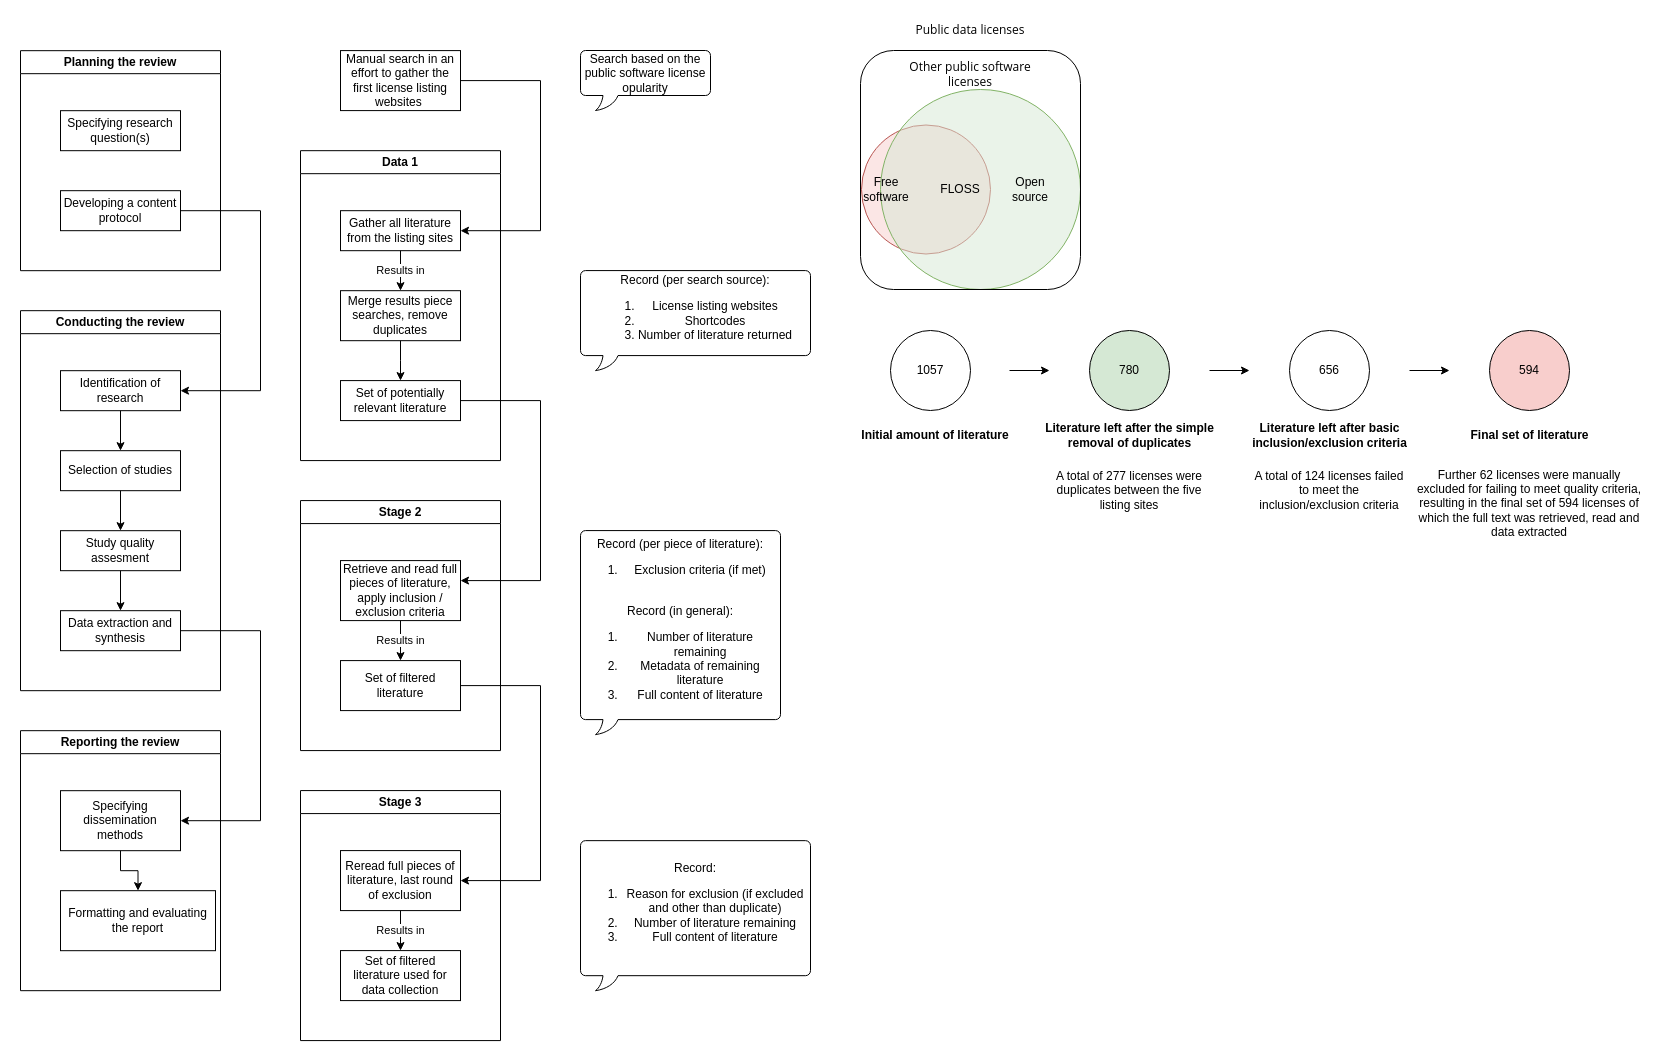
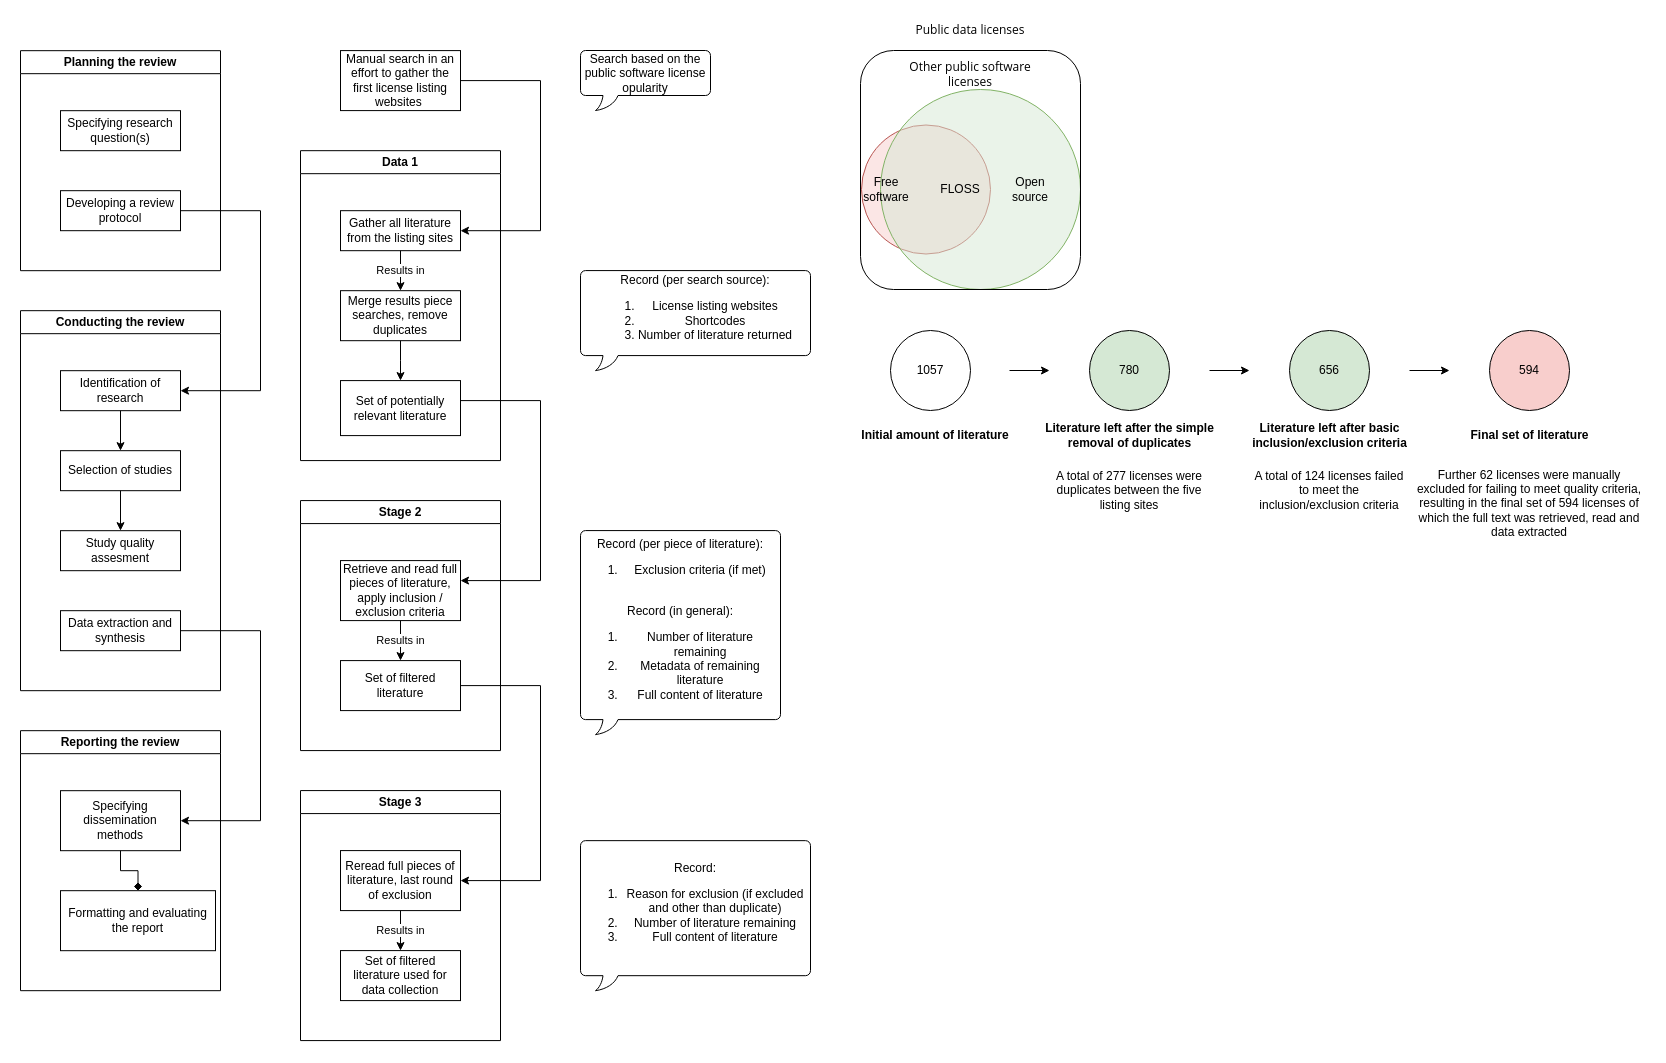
node "Developing a content protocol": label "Developing a content protocol" -> "Developing a review protocol"
node "656": fillcolor #ffffff -> #d5e8d4
node "Set of potentially relevant literature": size 120x40 -> 120x55
edge "Study quality assesment" -> "Data extraction and synthesis": removed
edge "Specifying dissemination methods" -> "Formatting and evaluating the report": arrowhead classic -> diamond
